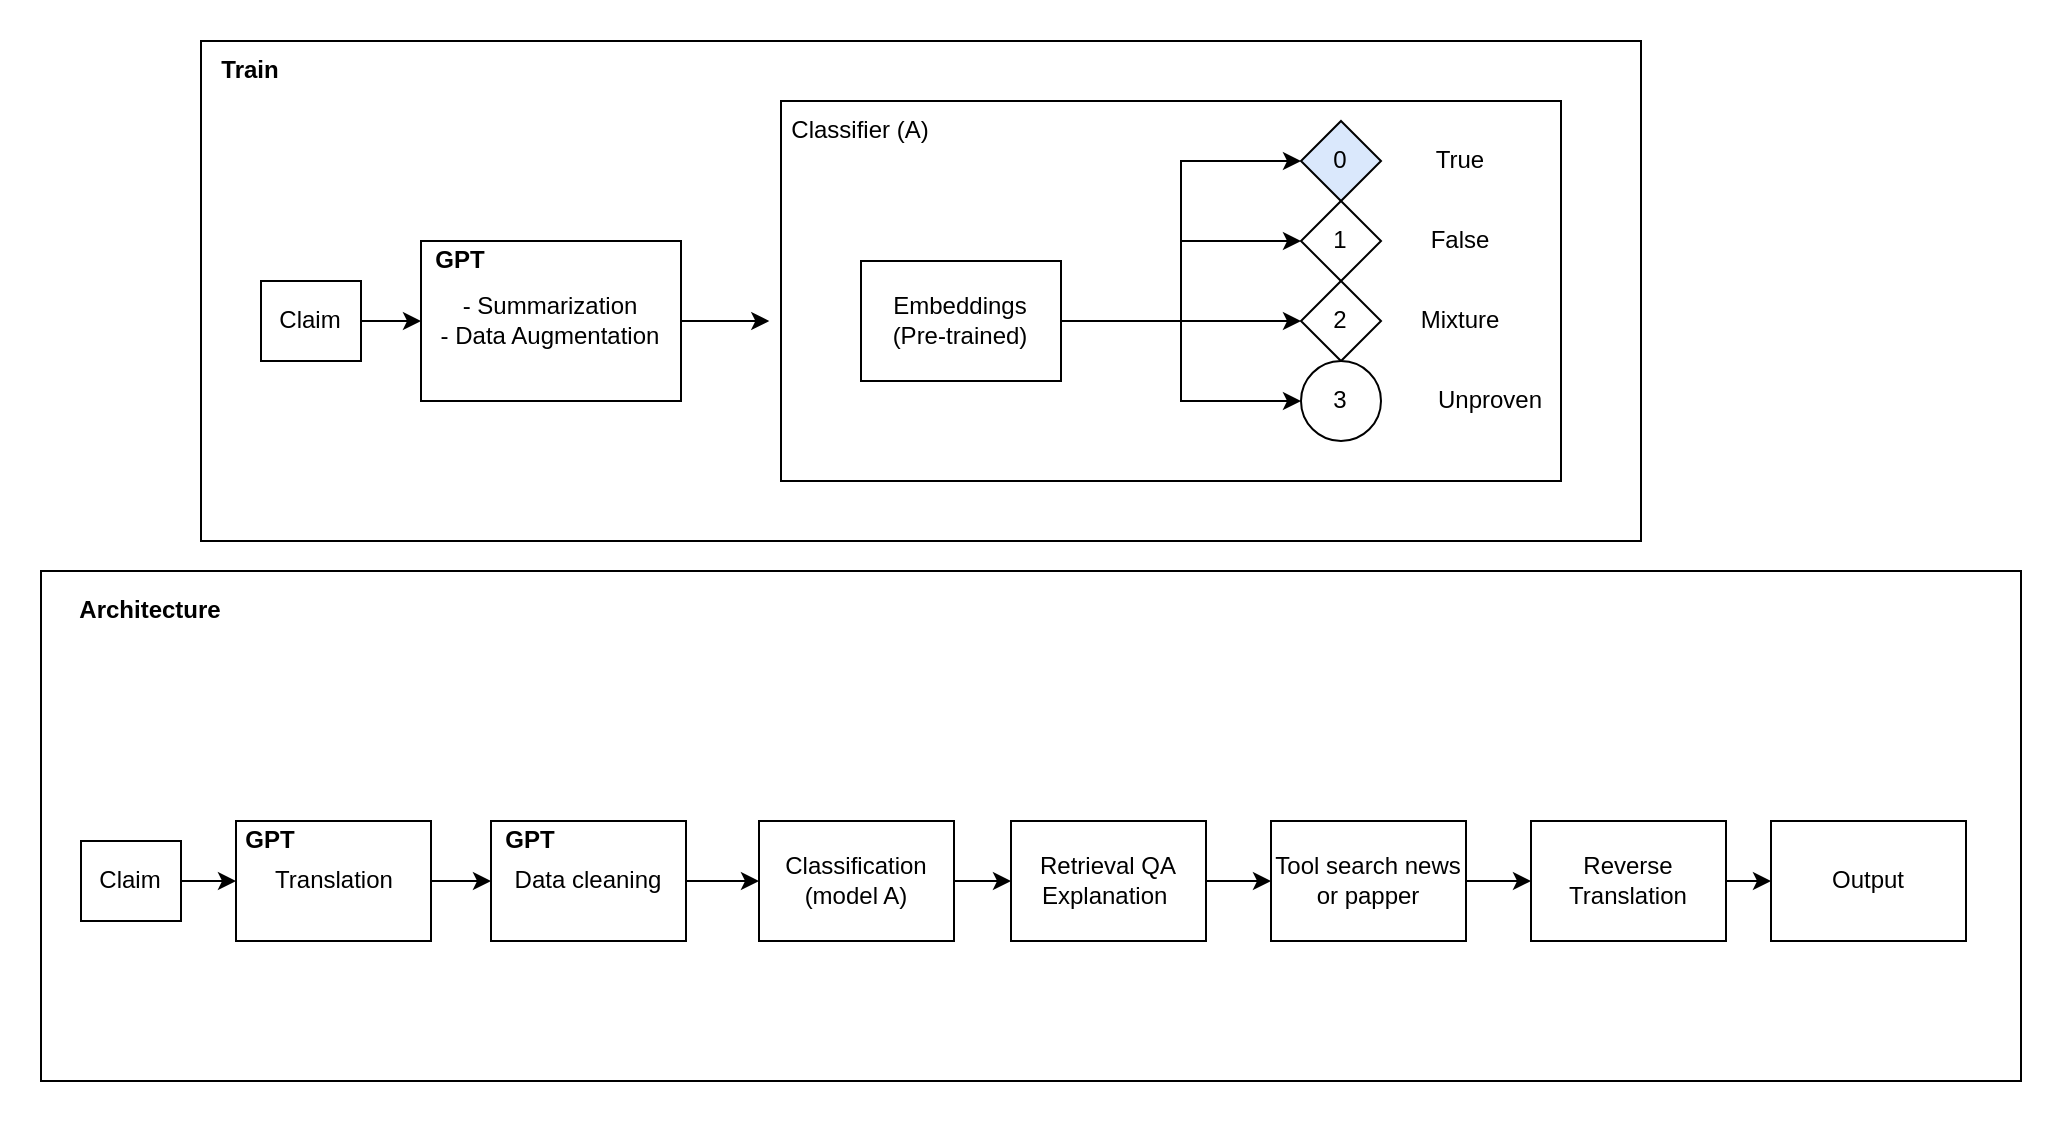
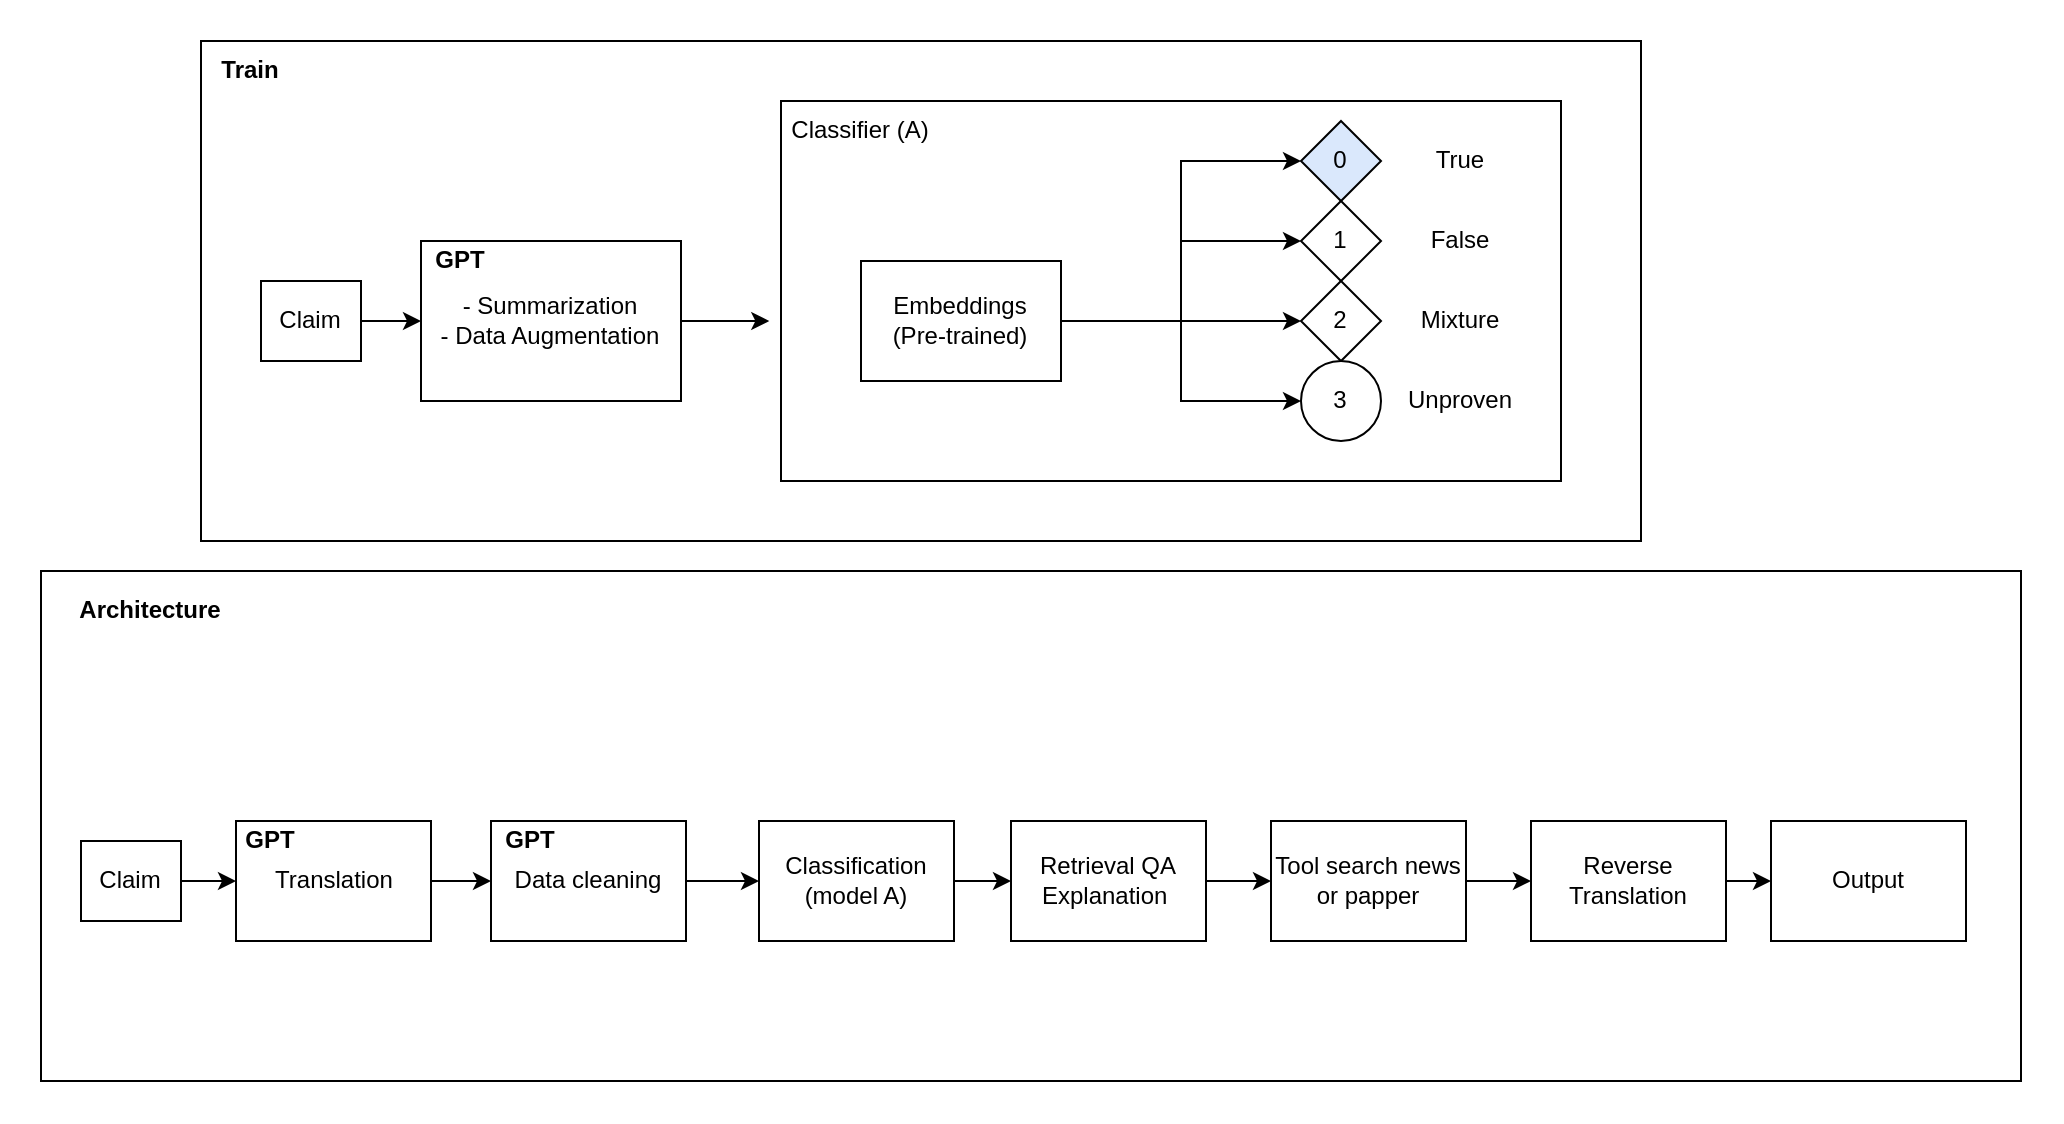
node "Unproven": moved (1491, 401) -> (1461, 401)
